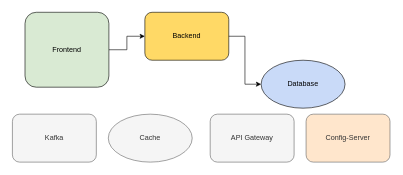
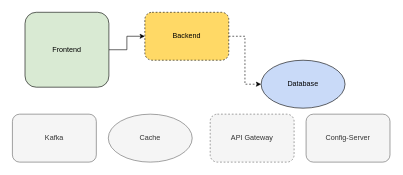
node "Backend": style solid -> dashed
edge "Backend" -> "Database": style solid -> dashed
node "API Gateway": style solid -> dashed
node "Config-Server": fillcolor #ffe6cc -> #f5f5f5
